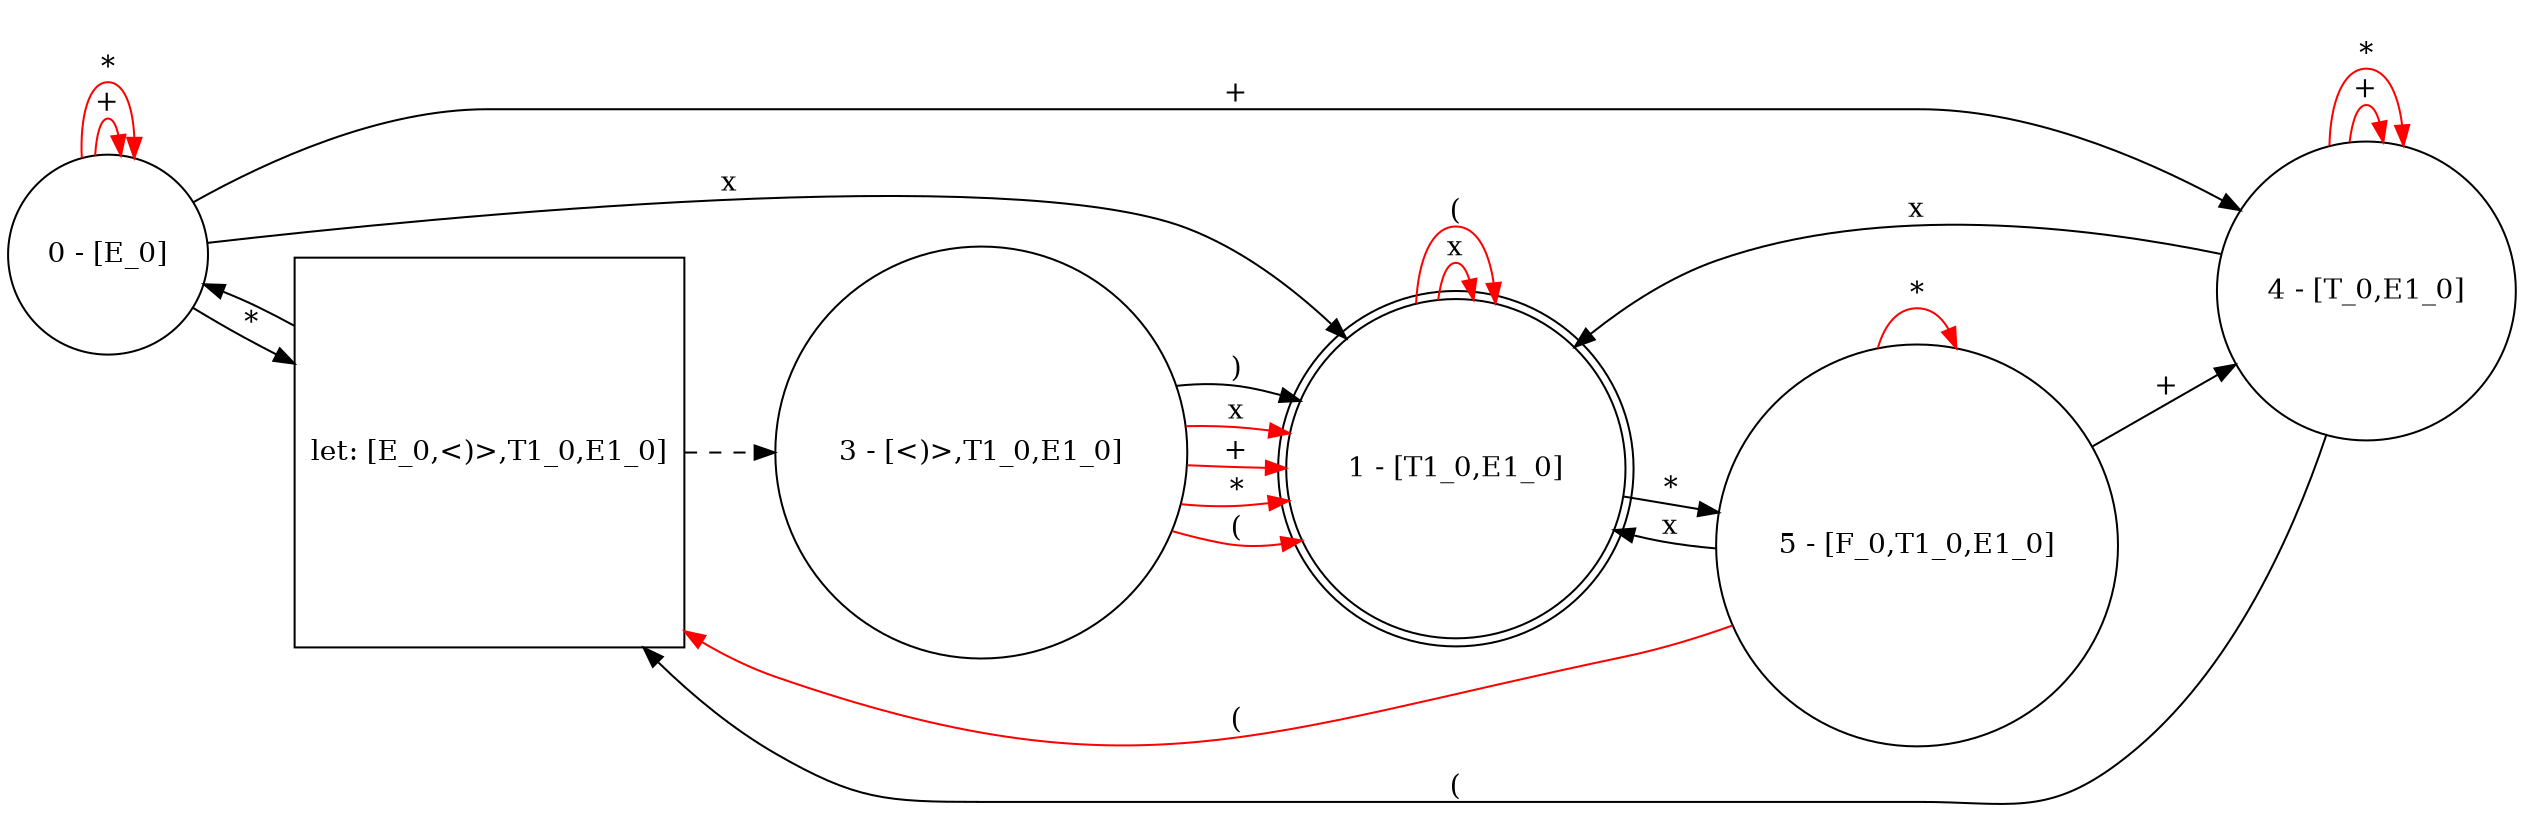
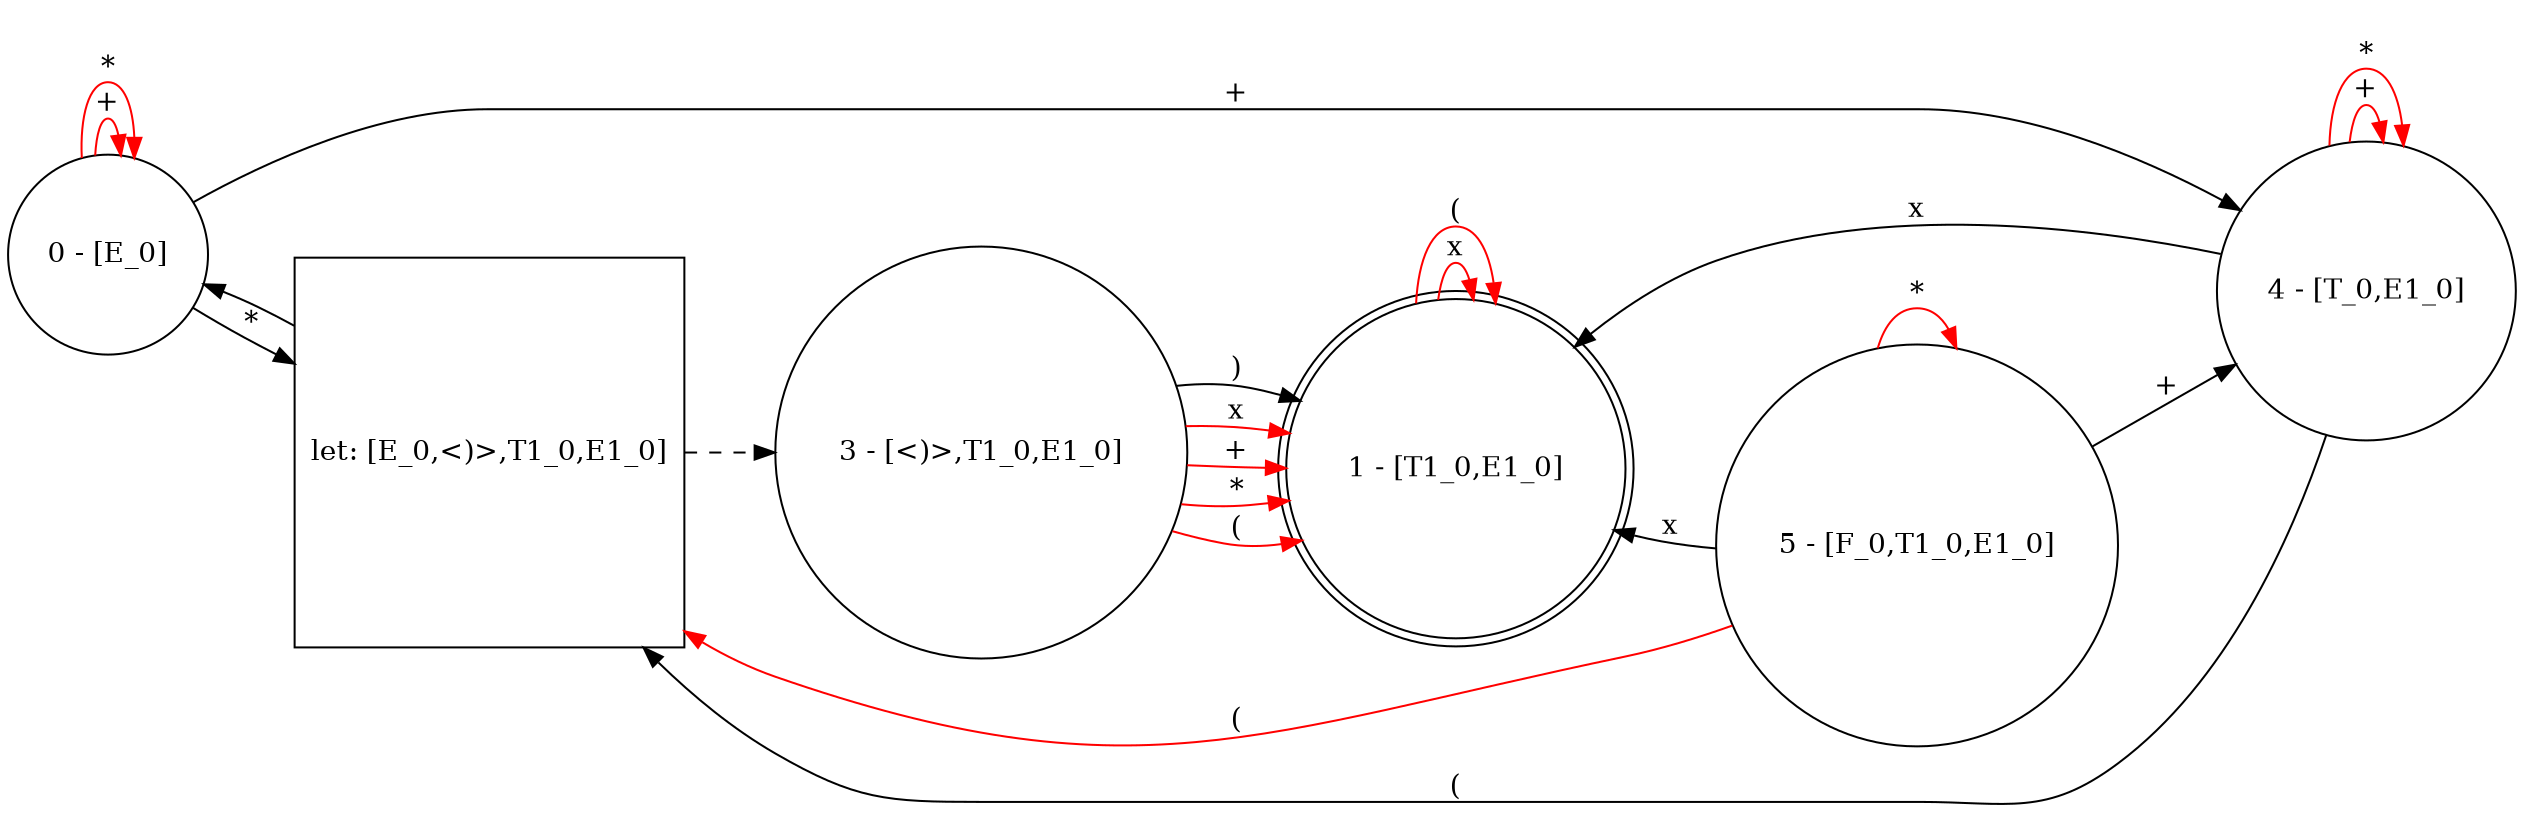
edge "0 - [E_0]" -> "1 - [T1_0,E1_0]": removed, label "x"
edge "1 - [T1_0,E1_0]" -> "5 - [F_0,T1_0,E1_0]": removed, label "*"
